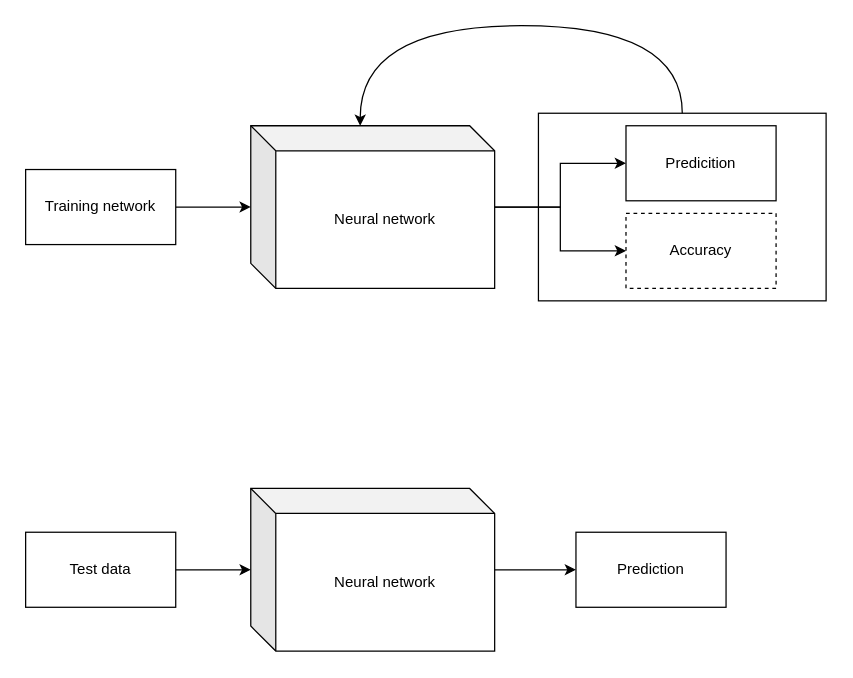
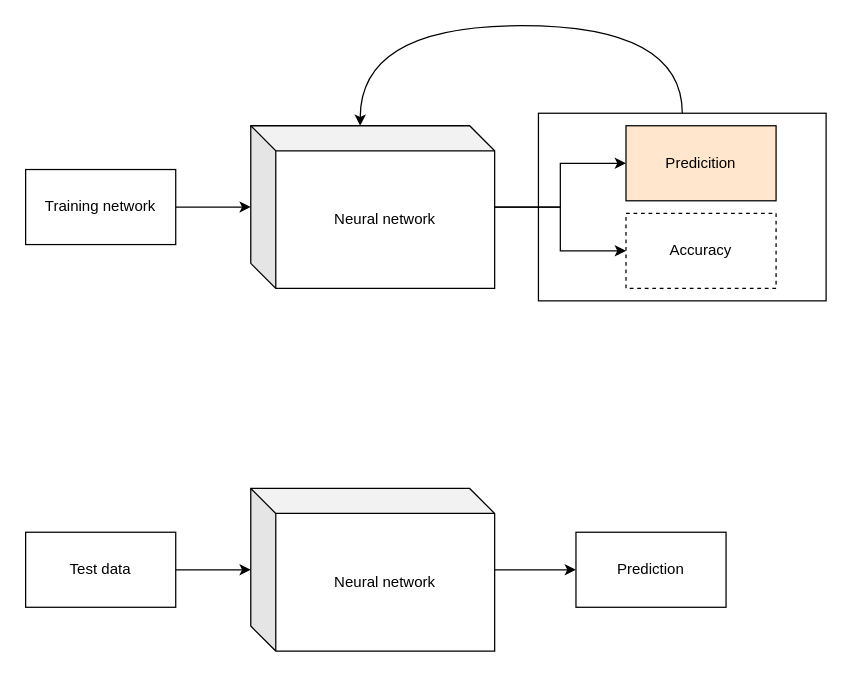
node "Predicition": fillcolor #ffffff -> #ffe6cc
